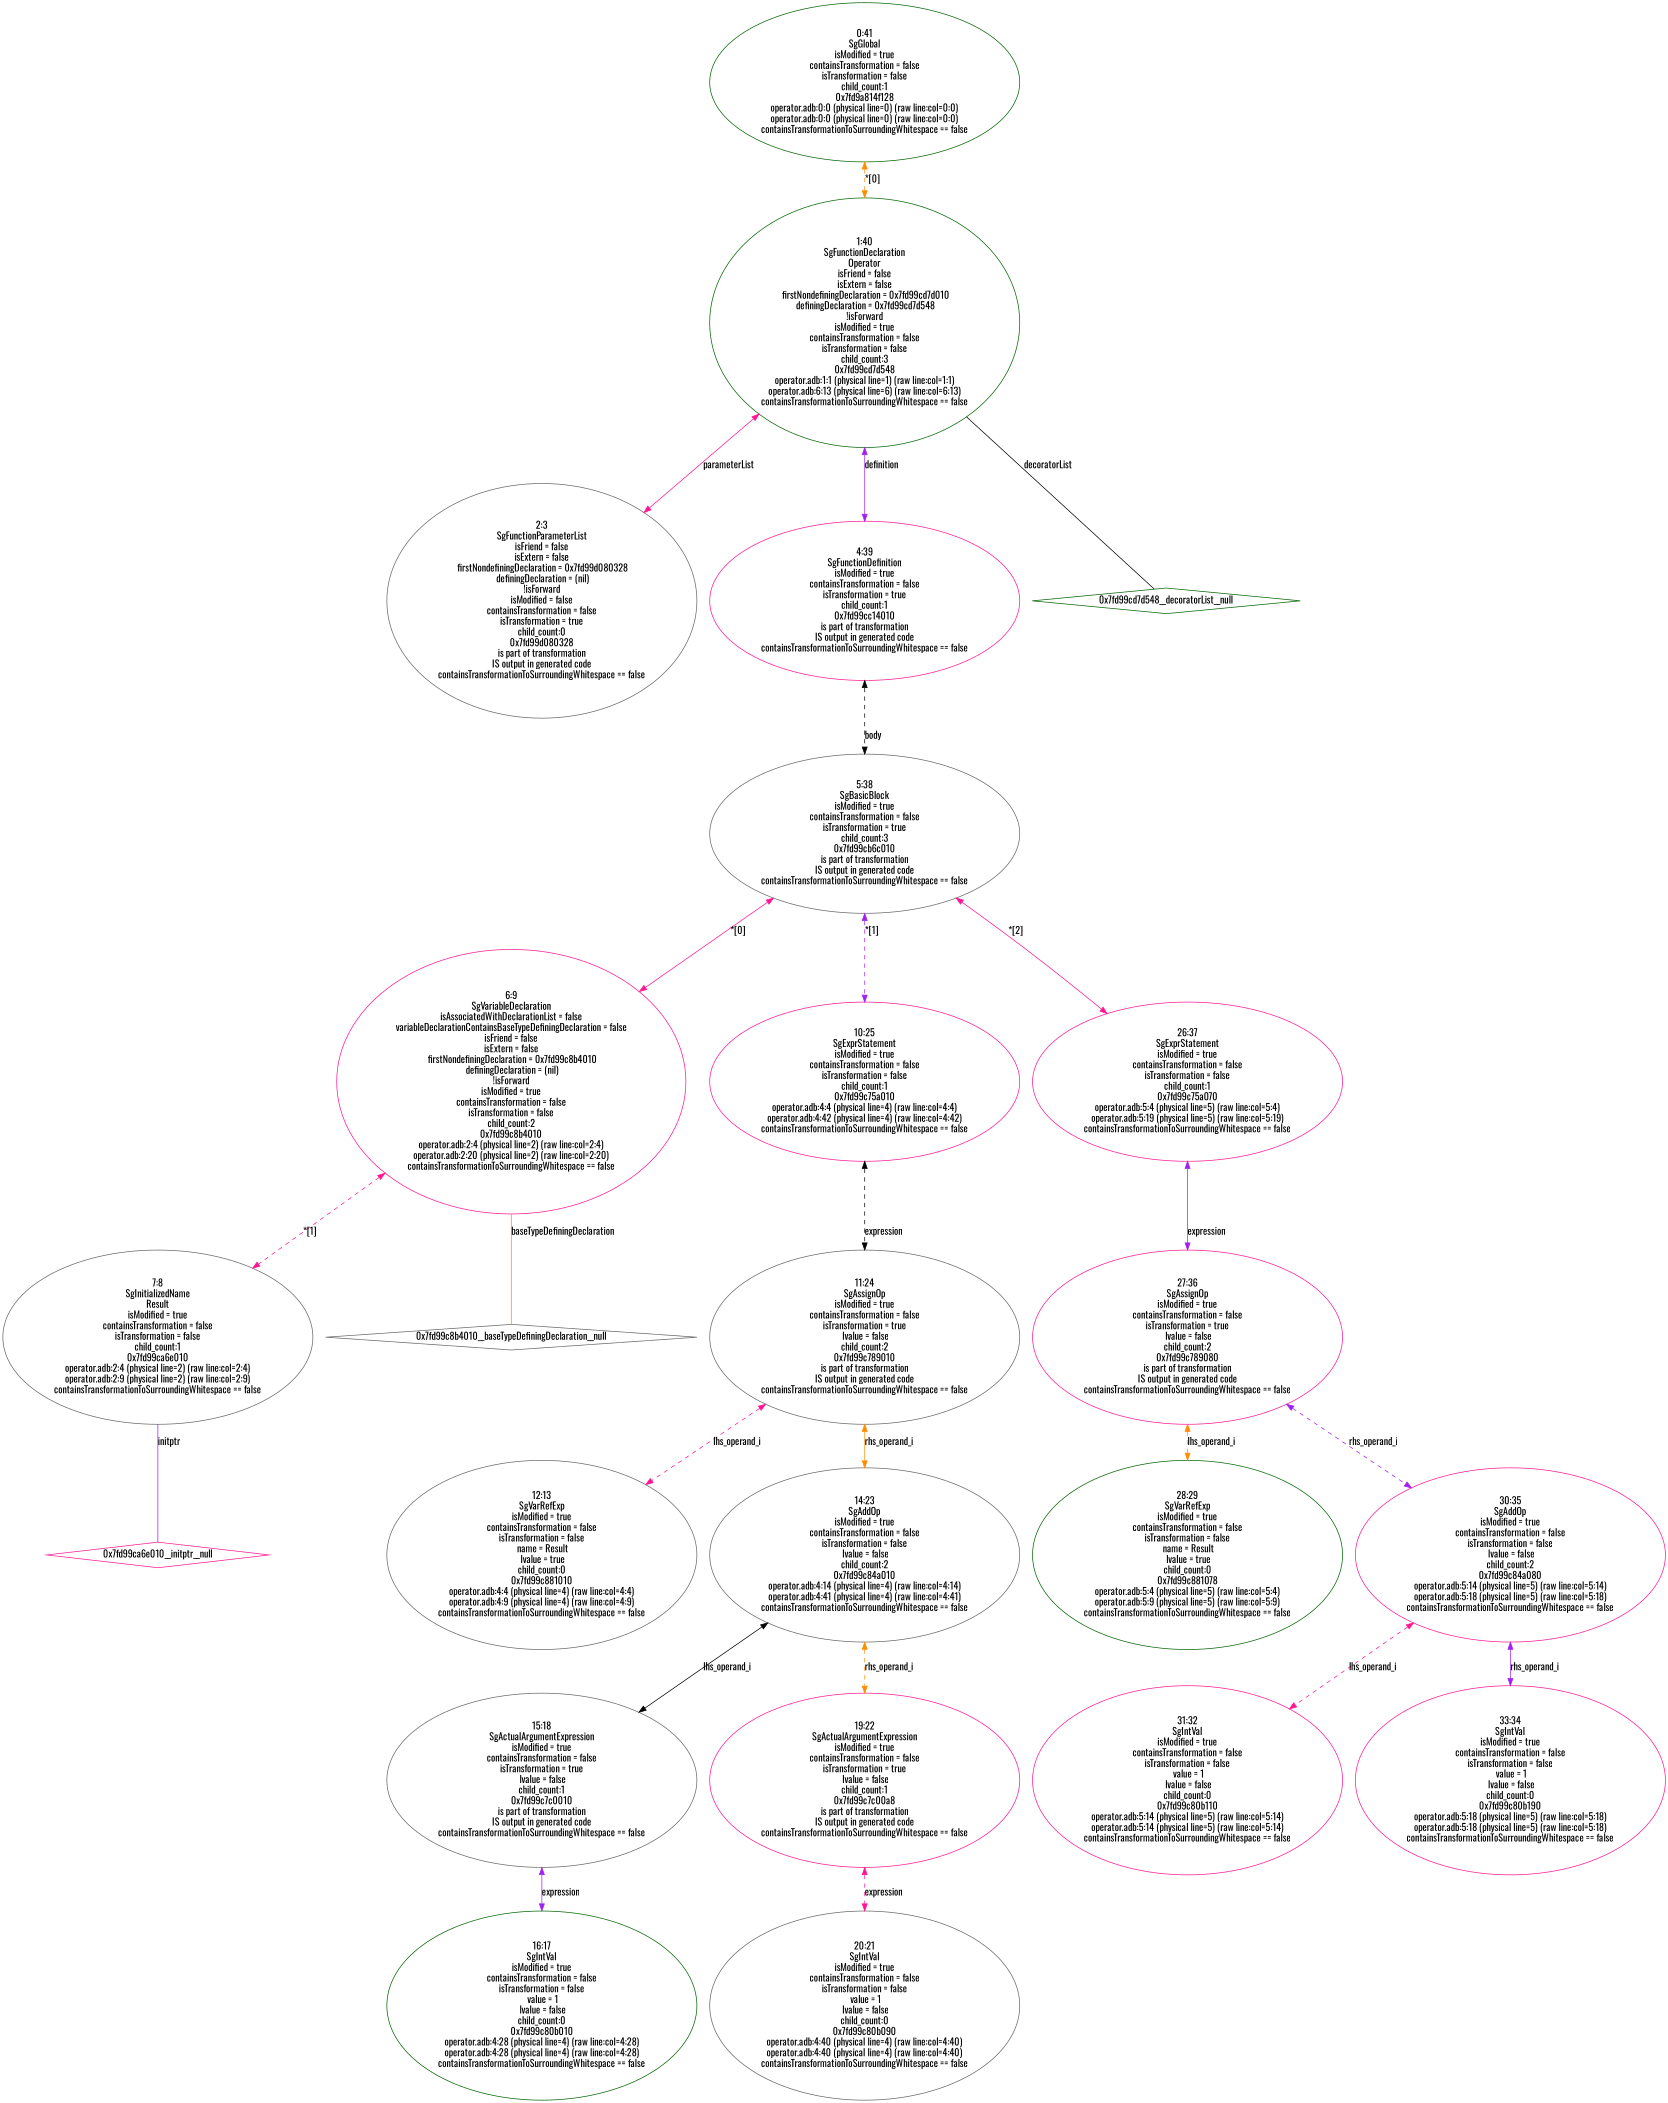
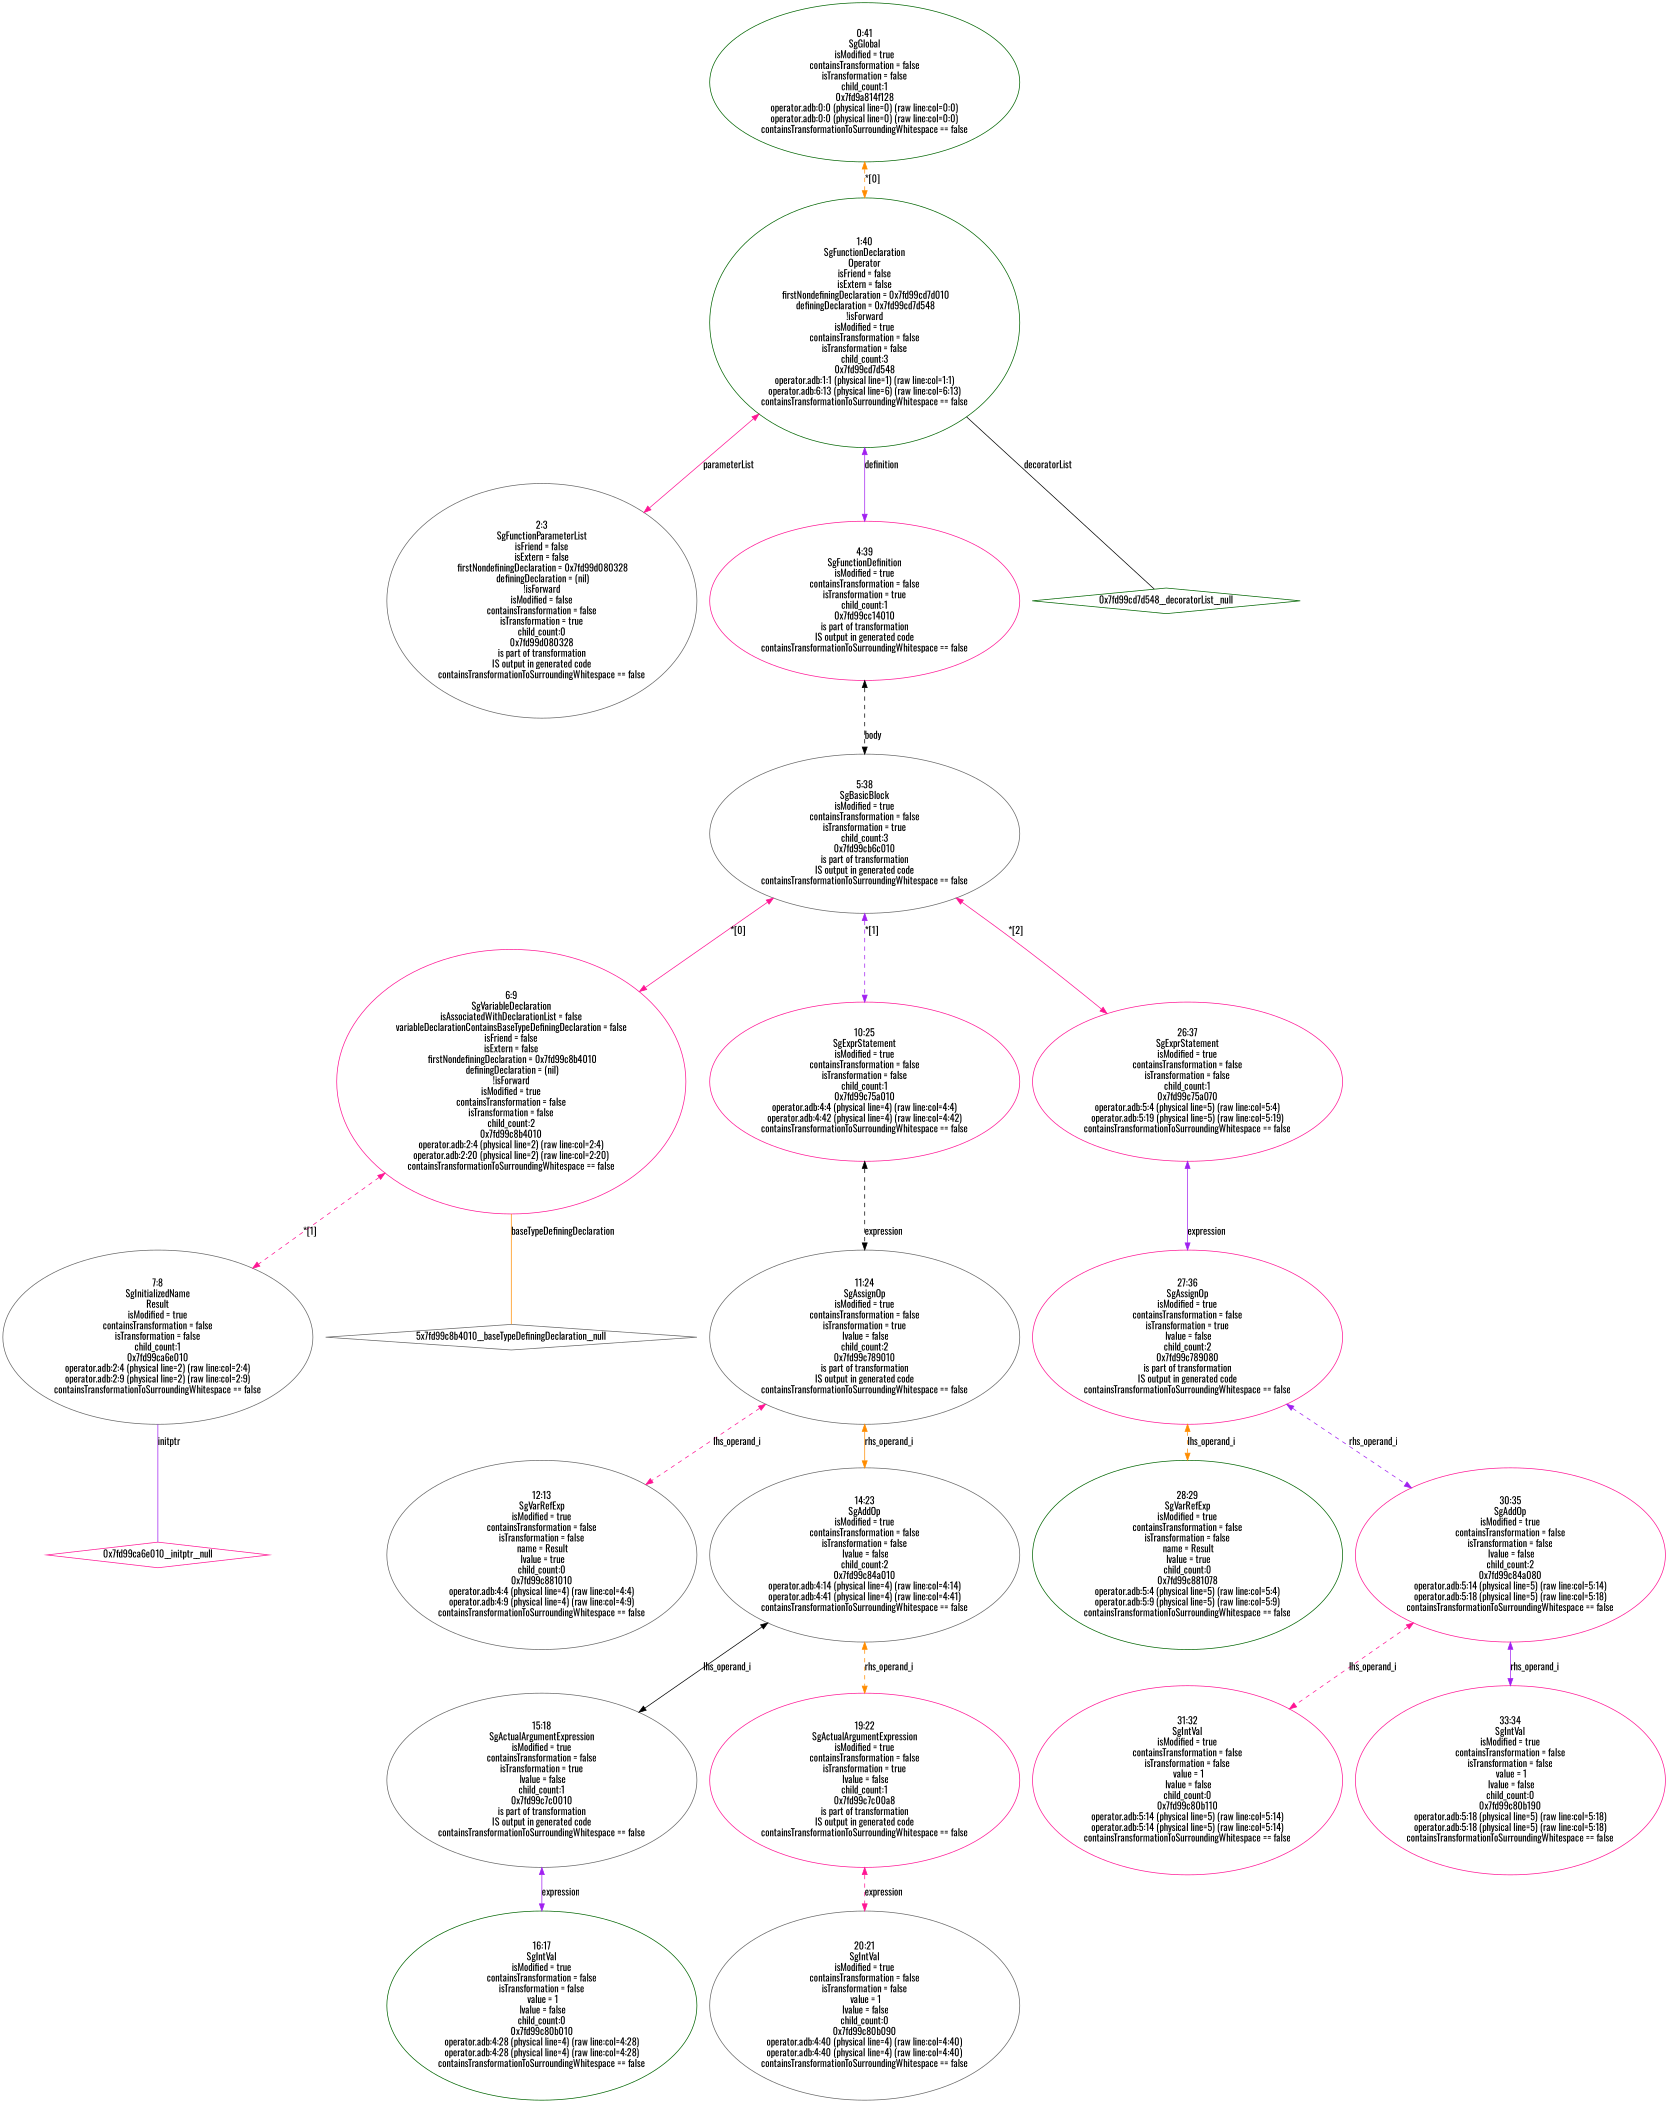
node "0x7fd99c8b4010__baseTypeDefiningDeclaration__null": label "0x7fd99c8b4010__baseTypeDefiningDeclaration__null" -> "5x7fd99c8b4010__baseTypeDefiningDeclaration__null"
